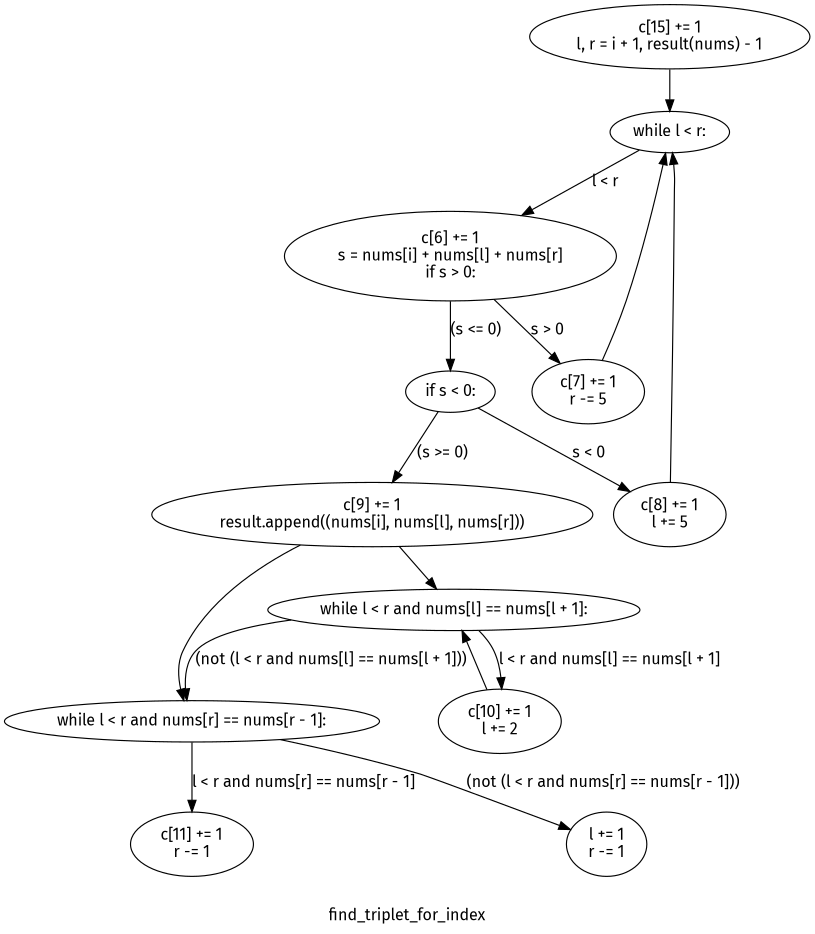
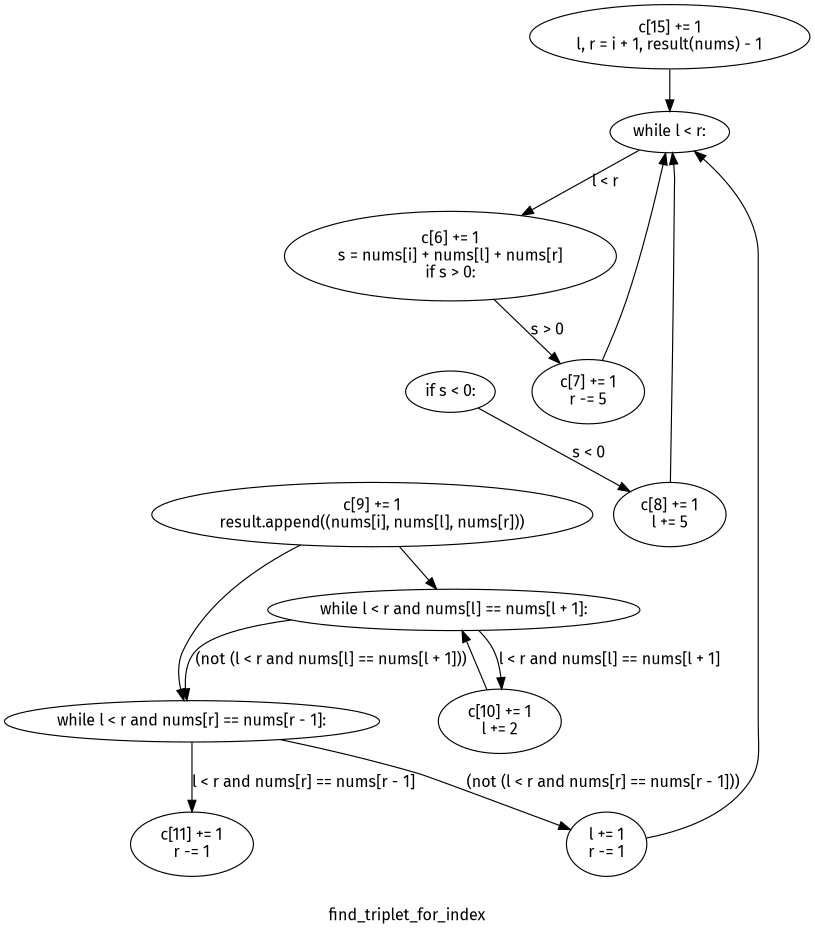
edge "c[6] += 1 s = nums[i] + nums[l] + nums[r] if s > 0:" -> "if s < 0:": removed, label "(s <= 0)"
edge "if s < 0:" -> "c[9] += 1 result.append((nums[i], nums[l], nums[r]))": removed, label "(s >= 0)"
edge "l += 1 r -= 1" -> "while l < r:": added
